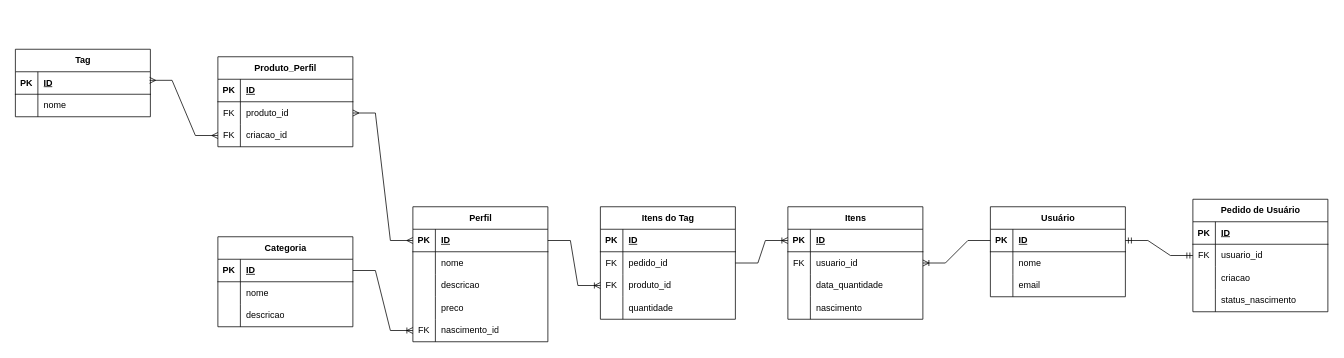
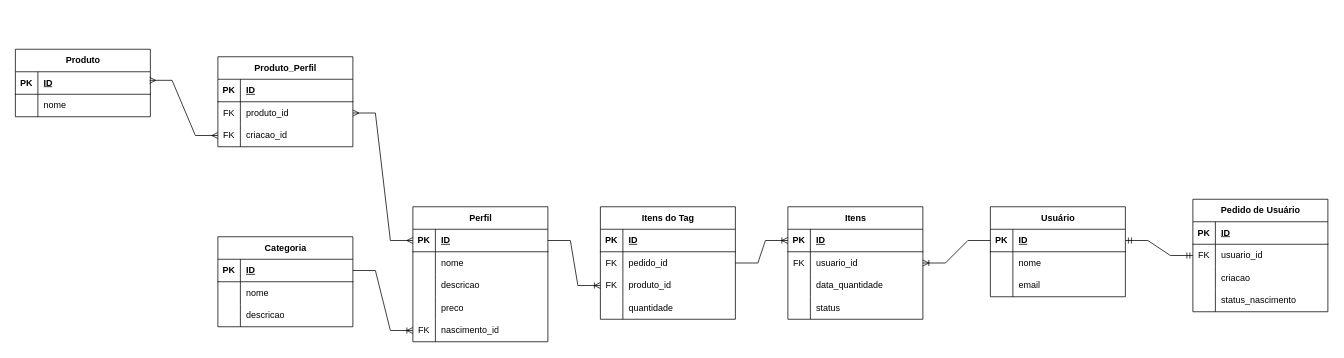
node "Tag": label "Tag" -> "Produto"
node "nascimento": label "nascimento" -> "status"
